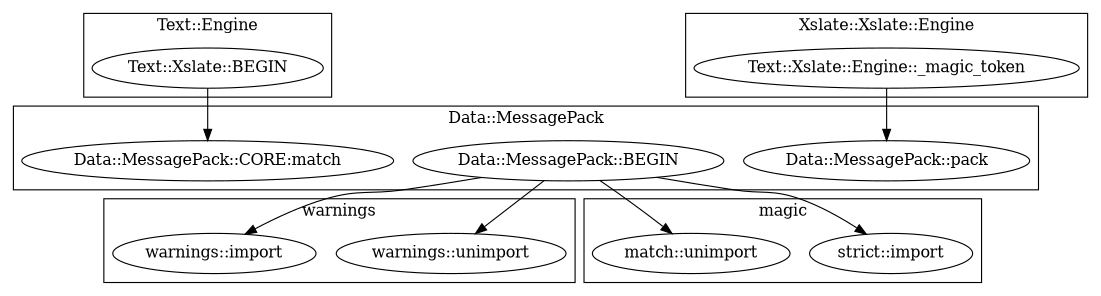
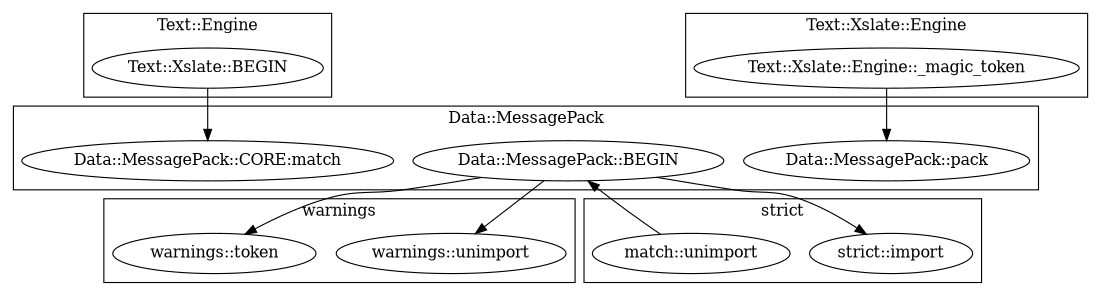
cluster "Xslate::Xslate::Engine": label "Xslate::Xslate::Engine" -> "Text::Xslate::Engine"
edge "Data::MessagePack::BEGIN" -> "match::unimport": reversed
cluster "magic": label "magic" -> "strict"
node "warnings::import": label "warnings::import" -> "warnings::token"
